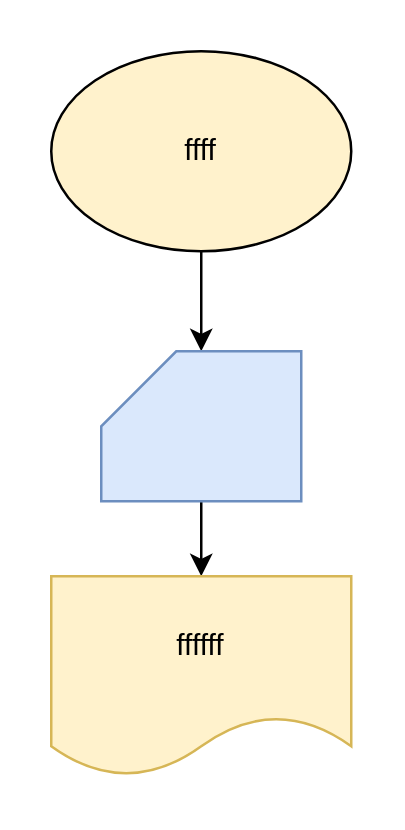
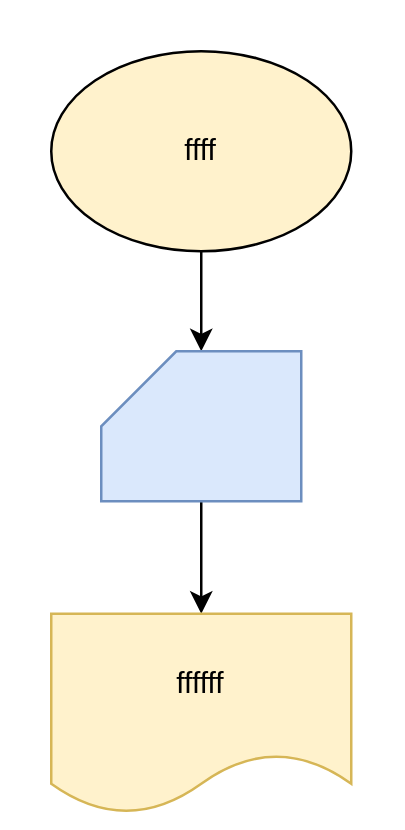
node "ffffff": moved (201, 676) -> (201, 714)
